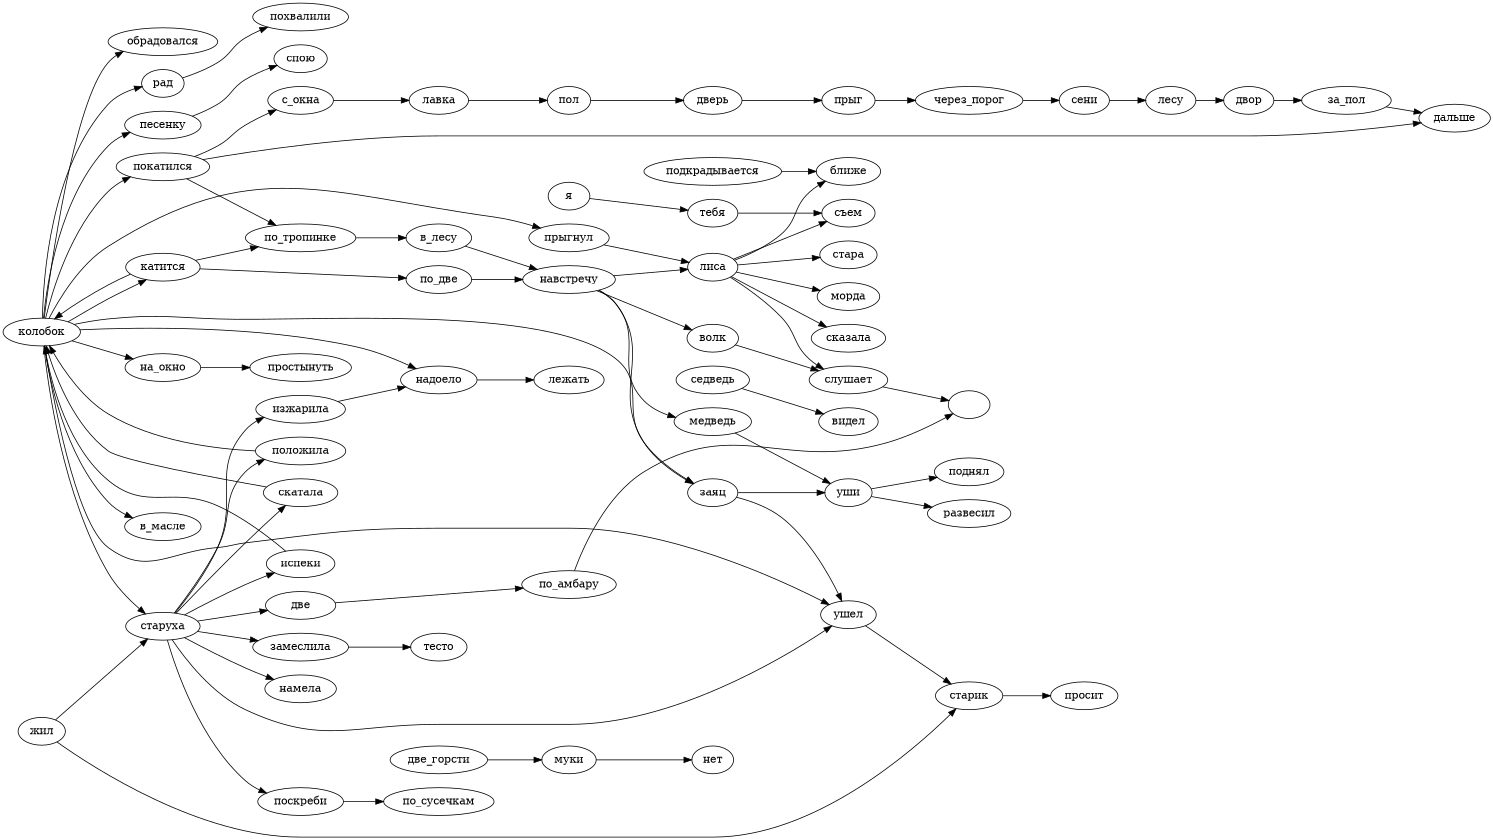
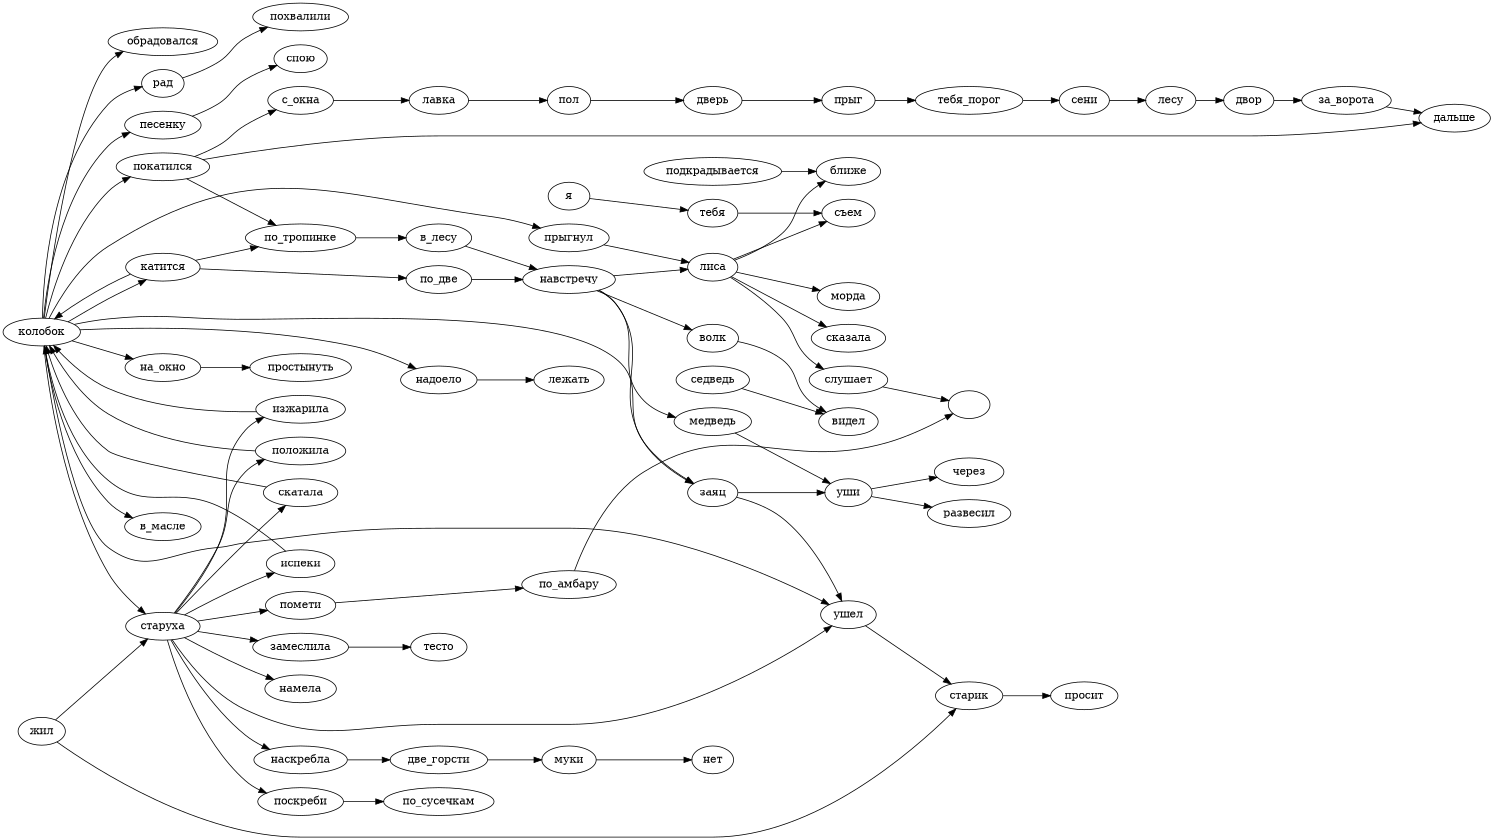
node "через_порог": label "через_порог" -> "тебя_порог"
node "за_пол": label "за_пол" -> "за_ворота"
node "стара": removed
edge "волк" -> "слушает": now "волк" -> "видел"
edge "изжарила" -> "надоело": now "изжарила" -> "колобок"
node "поднял": label "поднял" -> "через"
node "две": label "две" -> "помети"
node "наскребла": added
